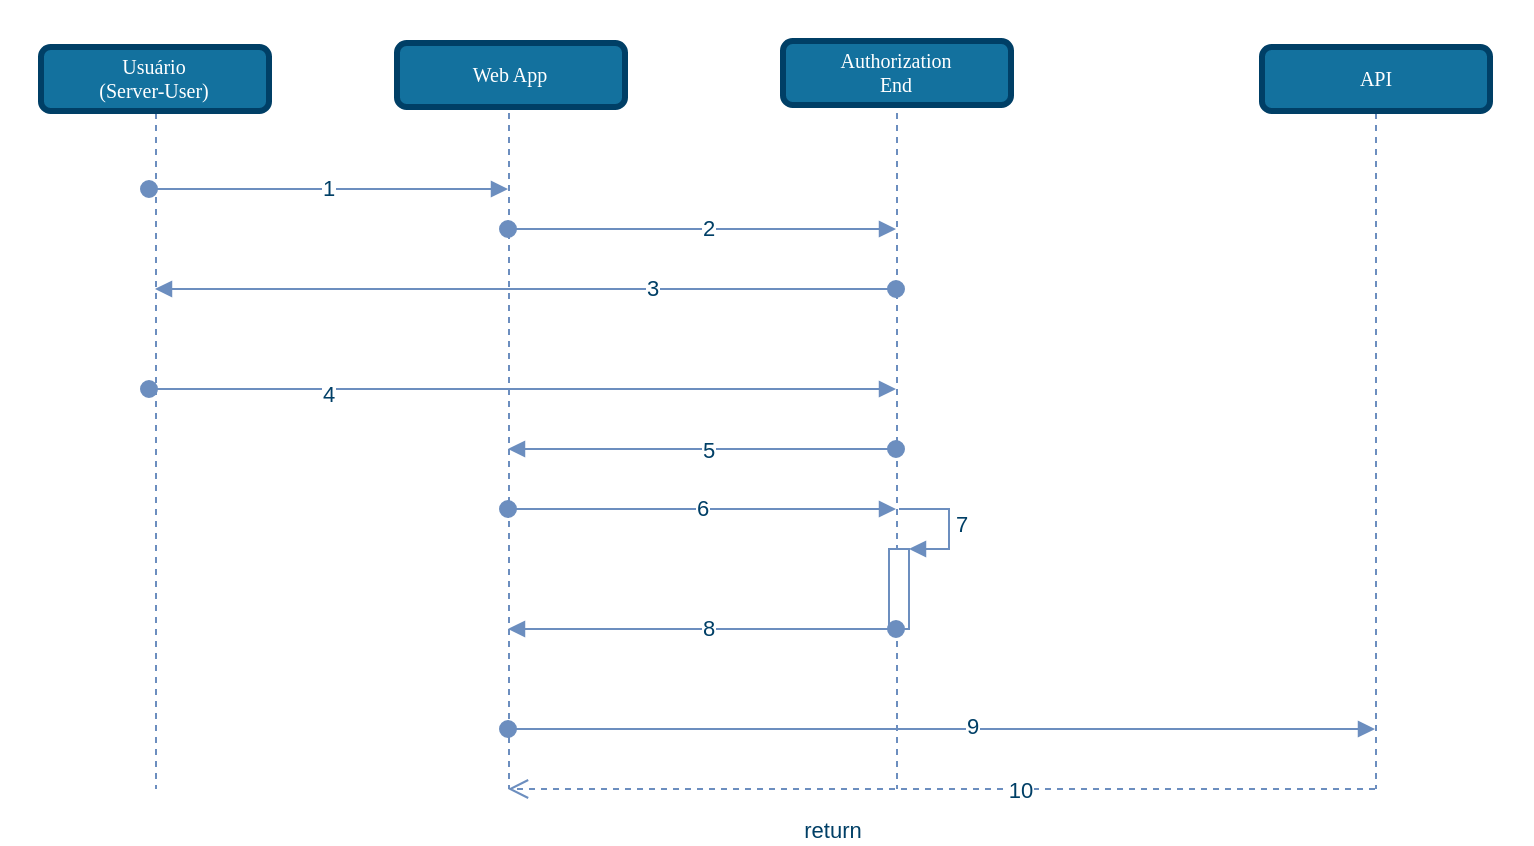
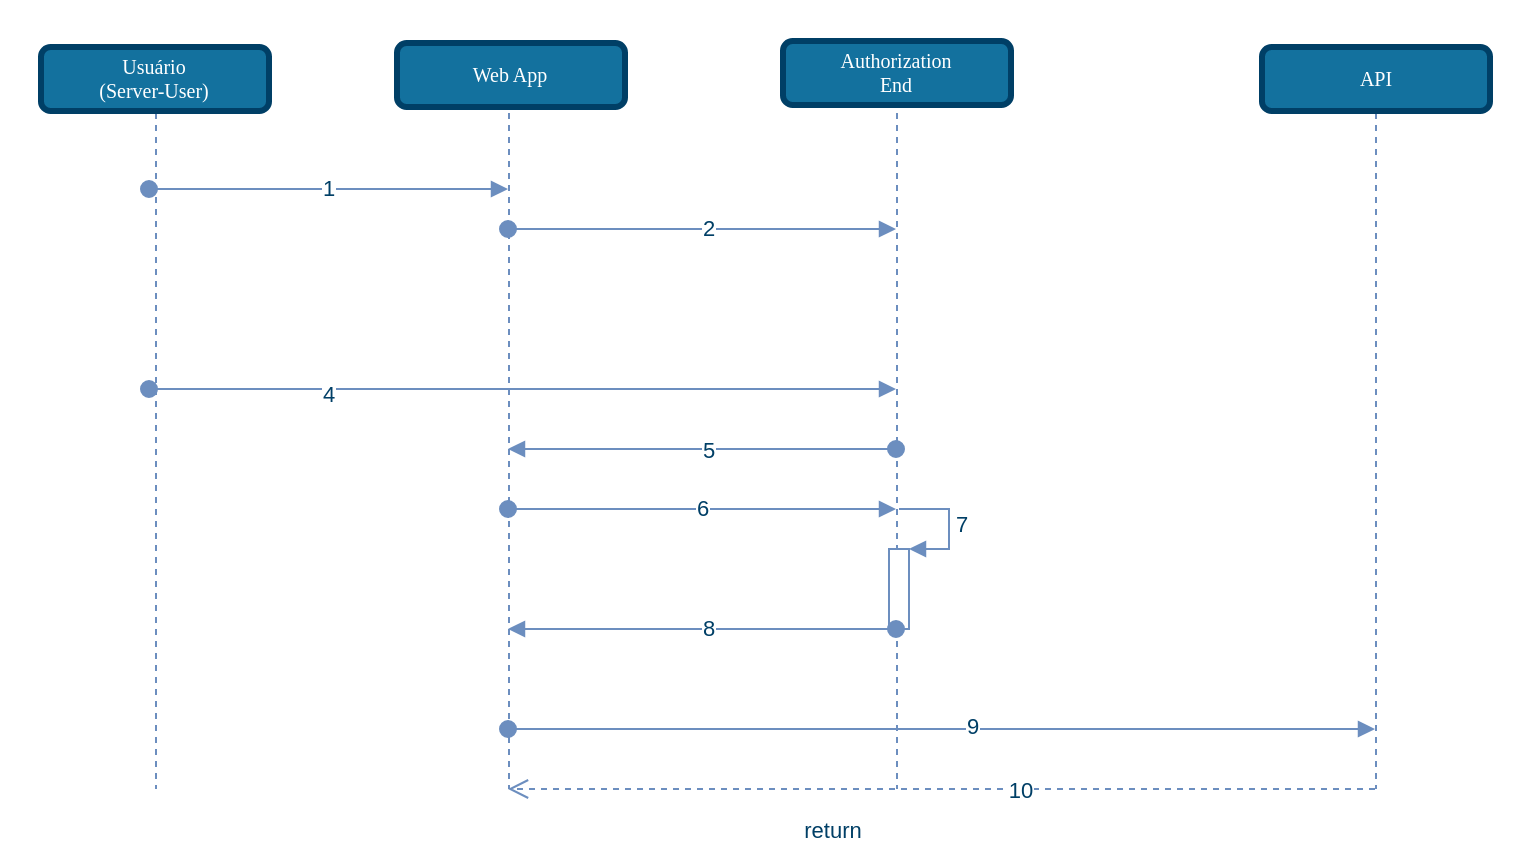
edge "User" -- "Authorization": removed, label "3"
